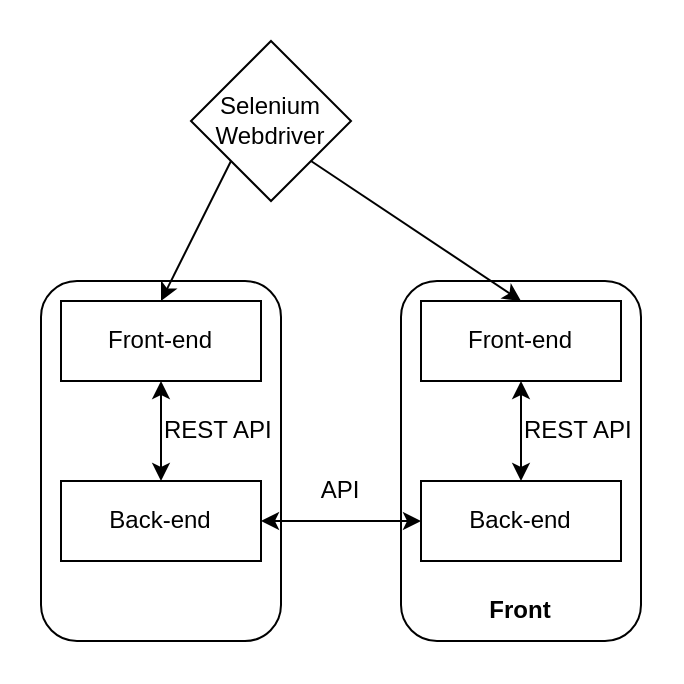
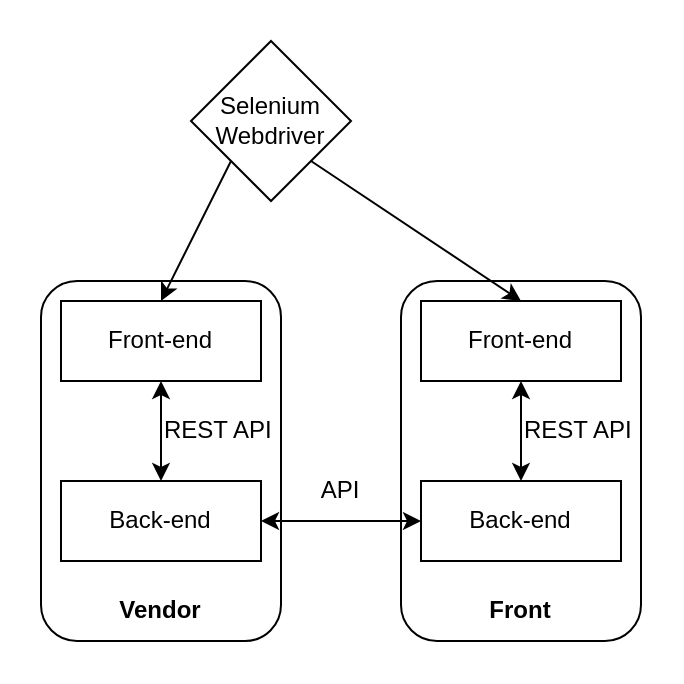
node "Vendor": added
